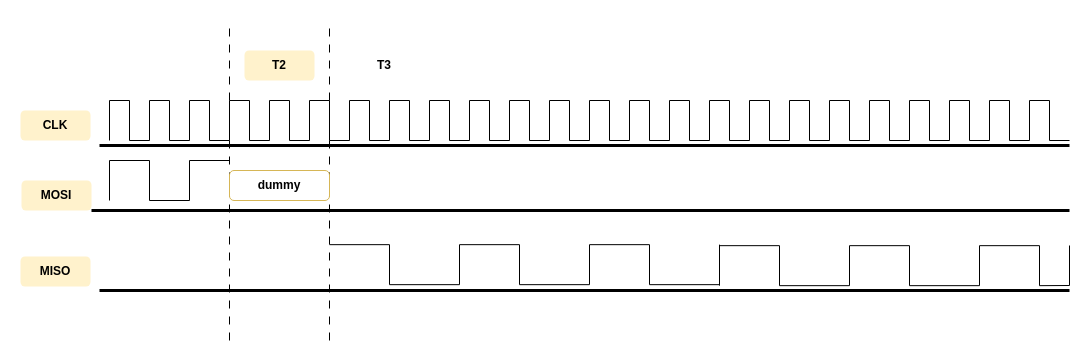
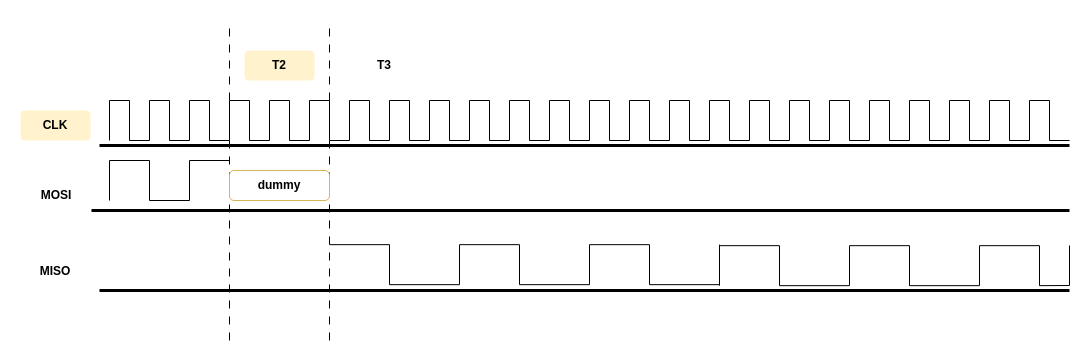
node "MOSI": fillcolor #fff2cc -> #ffffff
node "MISO": fillcolor #fff2cc -> #ffffff
